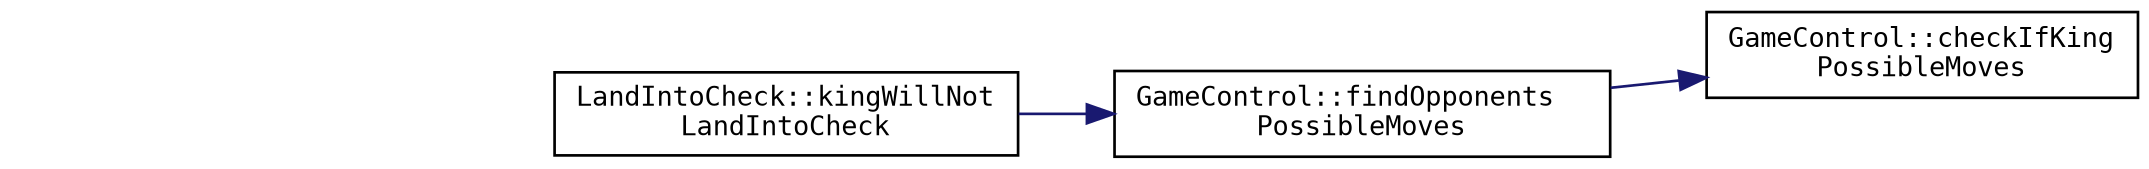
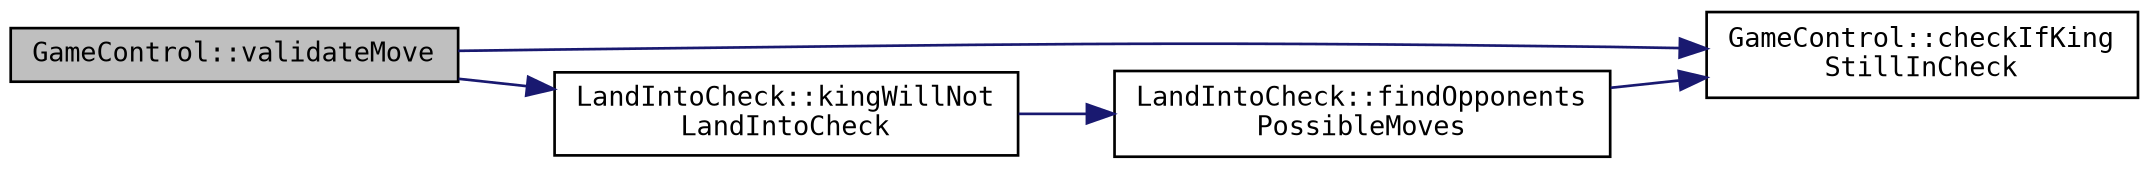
node "GameControl::validateMove": added
node "GameControl::checkIfKing PossibleMoves": label "GameControl::checkIfKing PossibleMoves" -> "GameControl::checkIfKing StillInCheck"
node "GameControl::findOpponents PossibleMoves": label "GameControl::findOpponents PossibleMoves" -> "LandIntoCheck::findOpponents PossibleMoves"
